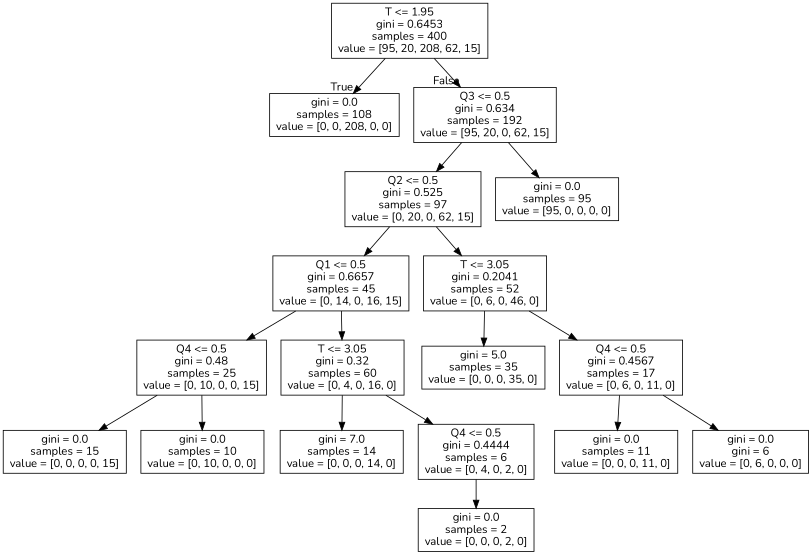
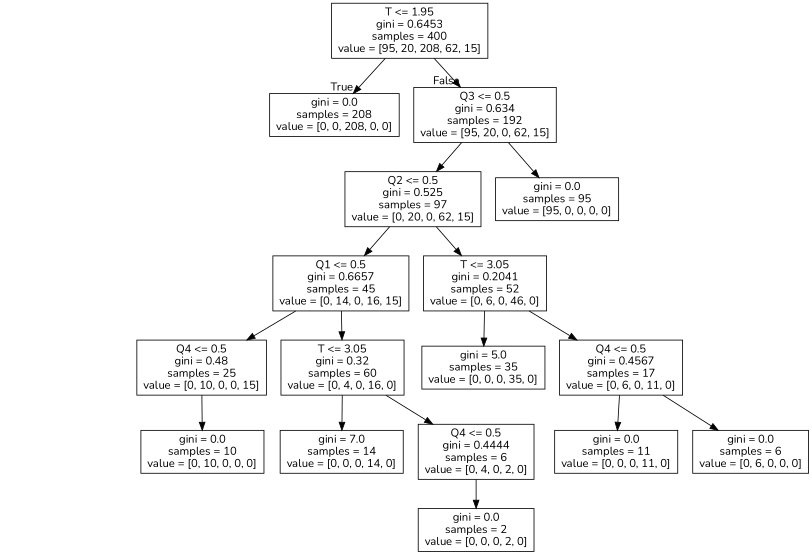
node "gini = 0.0 samples = 108 value = [0, 0, 208, 0, 0]": label "gini = 0.0 samples = 108 value = [0, 0, 208, 0, 0]" -> "gini = 0.0 samples = 208 value = [0, 0, 208, 0, 0]"
node "gini = 0.0 samples = 15 value = [0, 0, 0, 0, 15]": removed
node "gini = 0.0 gini = 6 value = [0, 6, 0, 0, 0]": label "gini = 0.0 gini = 6 value = [0, 6, 0, 0, 0]" -> "gini = 0.0 samples = 6 value = [0, 6, 0, 0, 0]"
